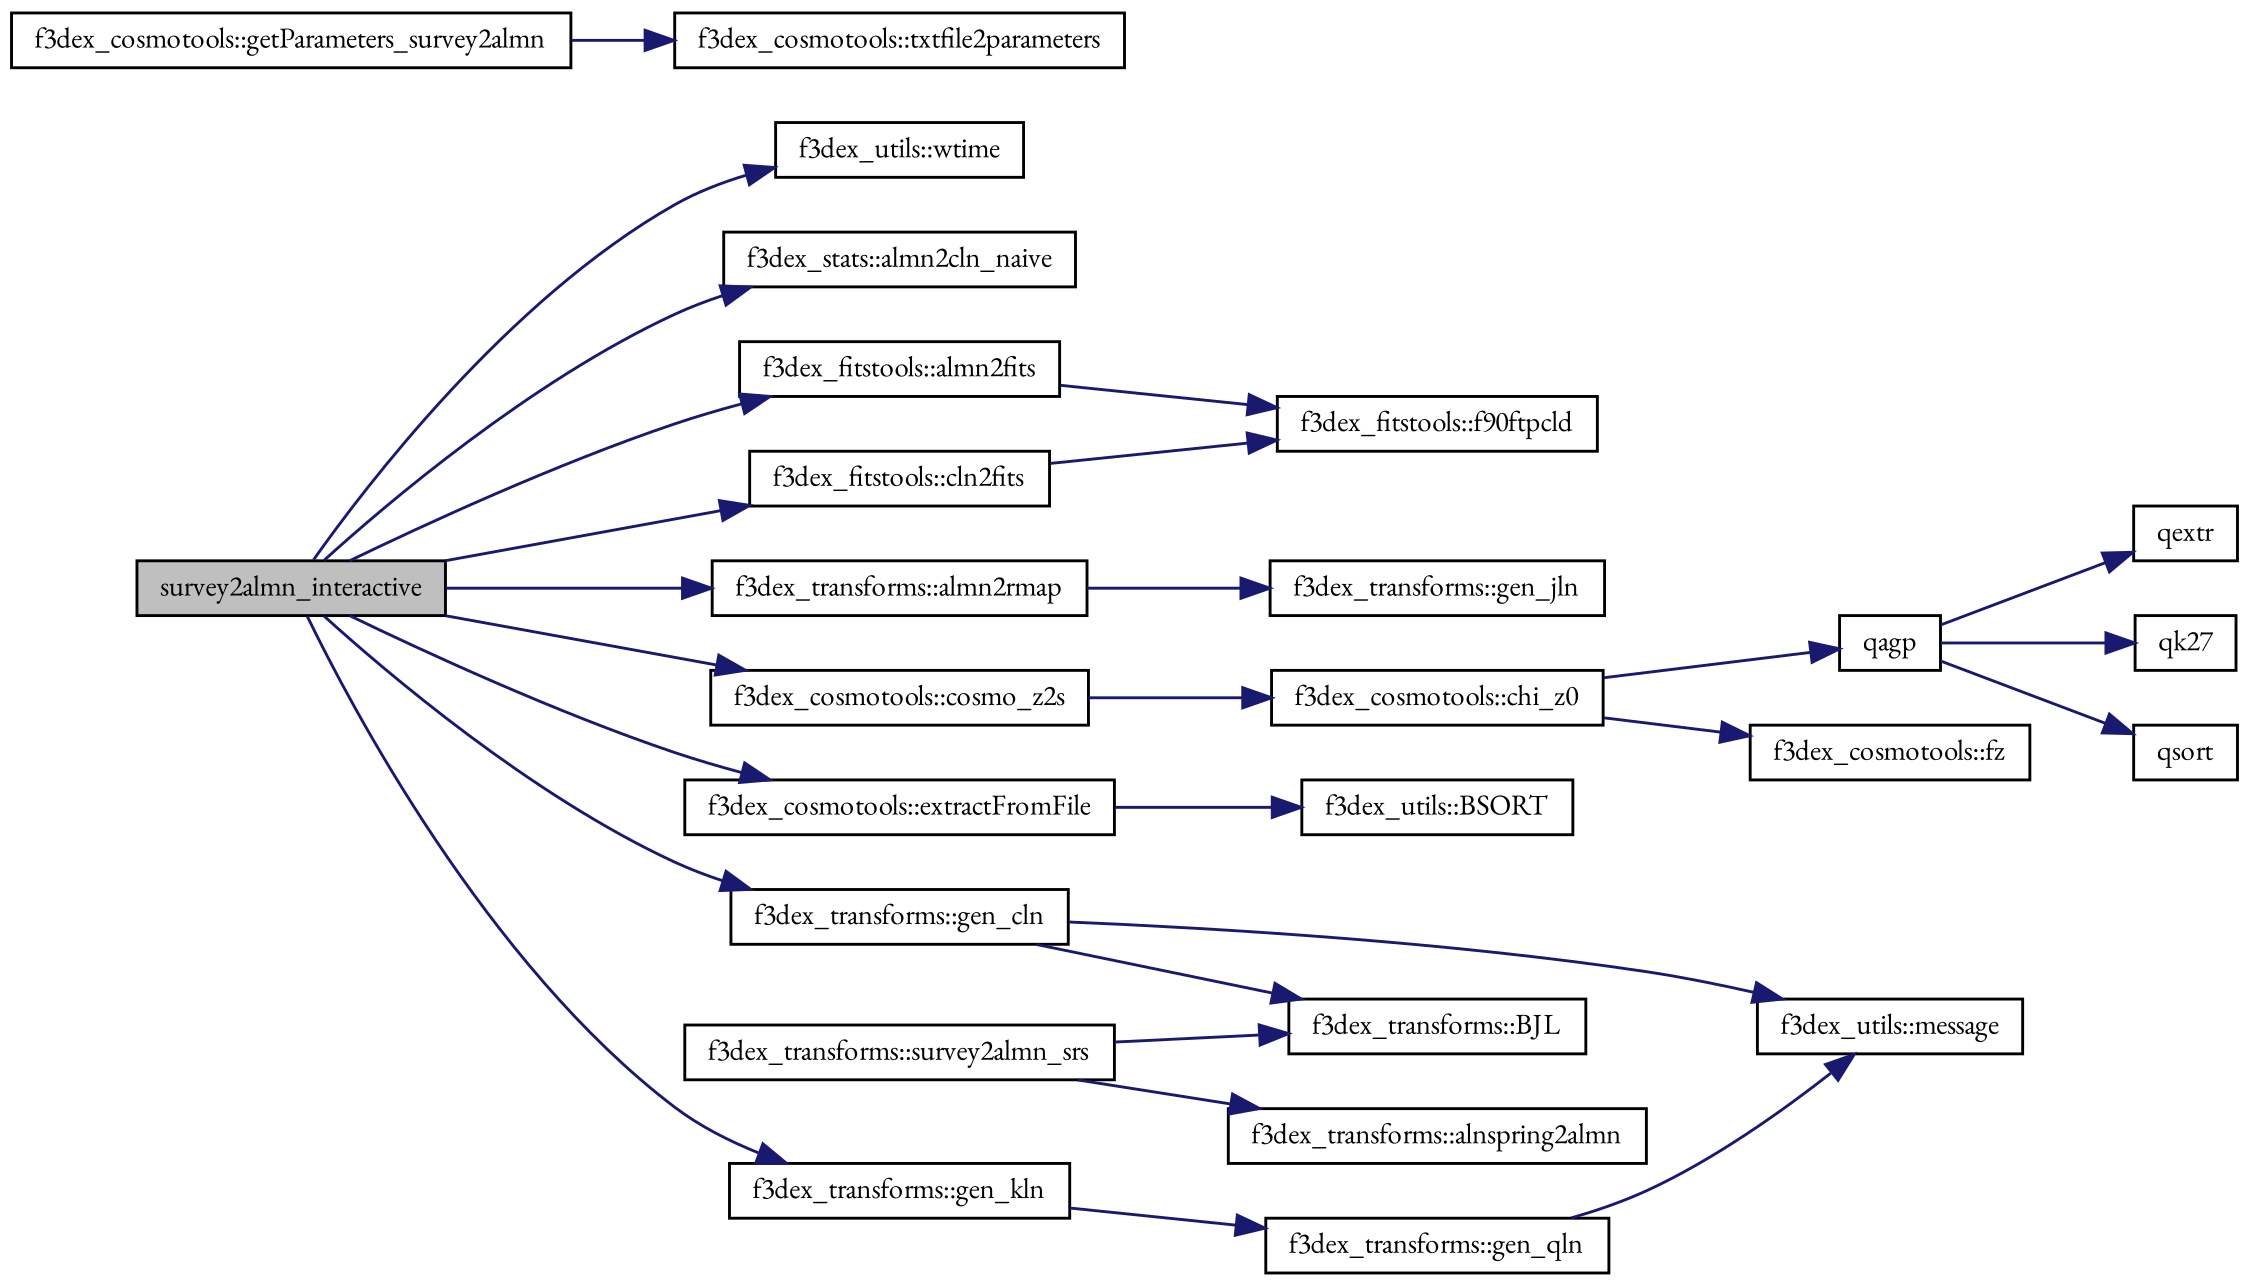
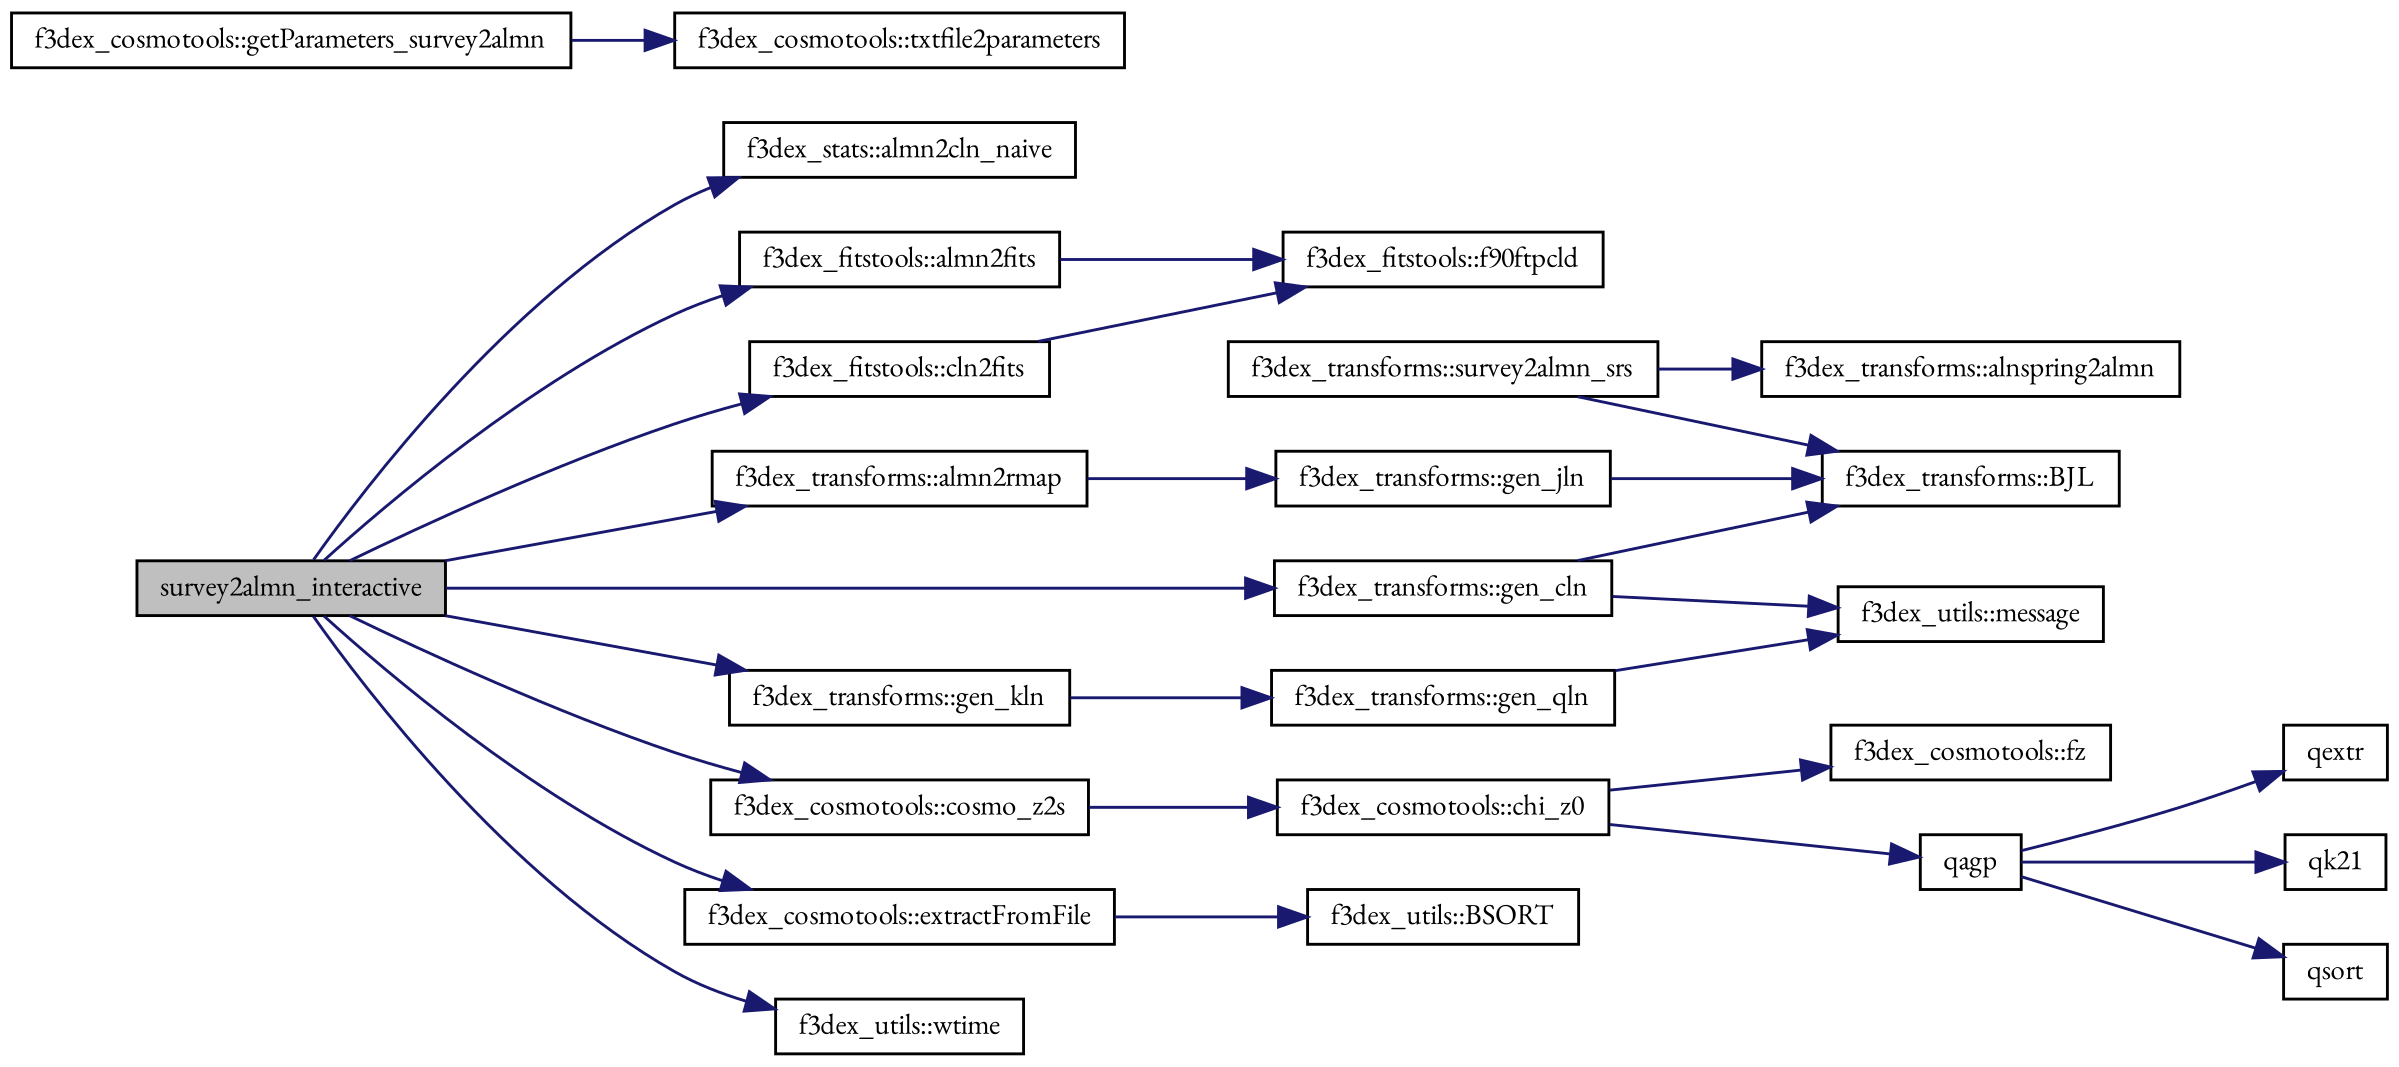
edge "f3dex_transforms::gen_jln" -> "f3dex_transforms::BJL": added
node "qk27": label "qk27" -> "qk21"
